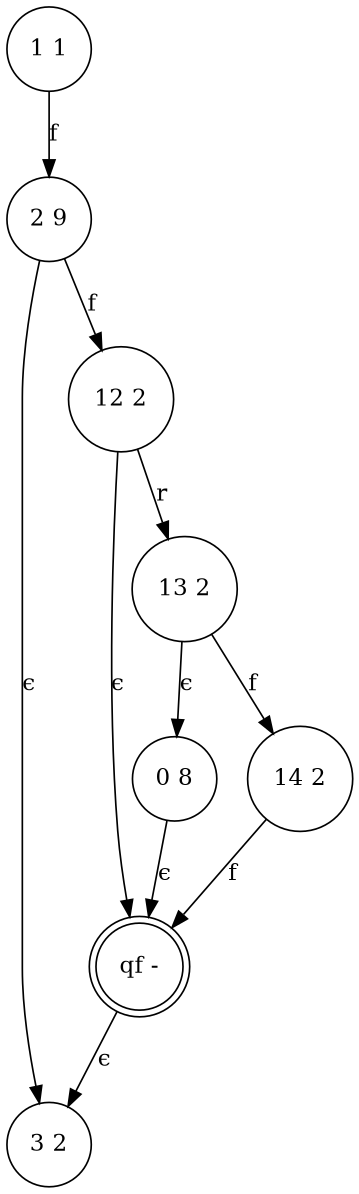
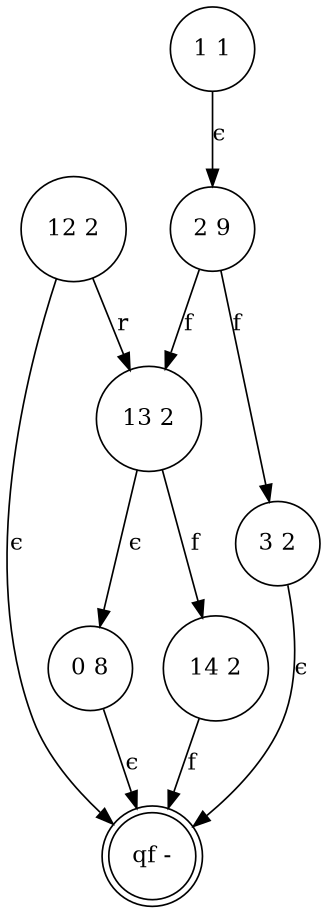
edge "1 1" -> "2 9": label "f" -> "ϵ"
edge "2 9" -> "12 2": now "2 9" -> "13 2"
edge "2 9" -> "3 2": label "ϵ" -> "f"
edge "qf -" -> "3 2": reversed
